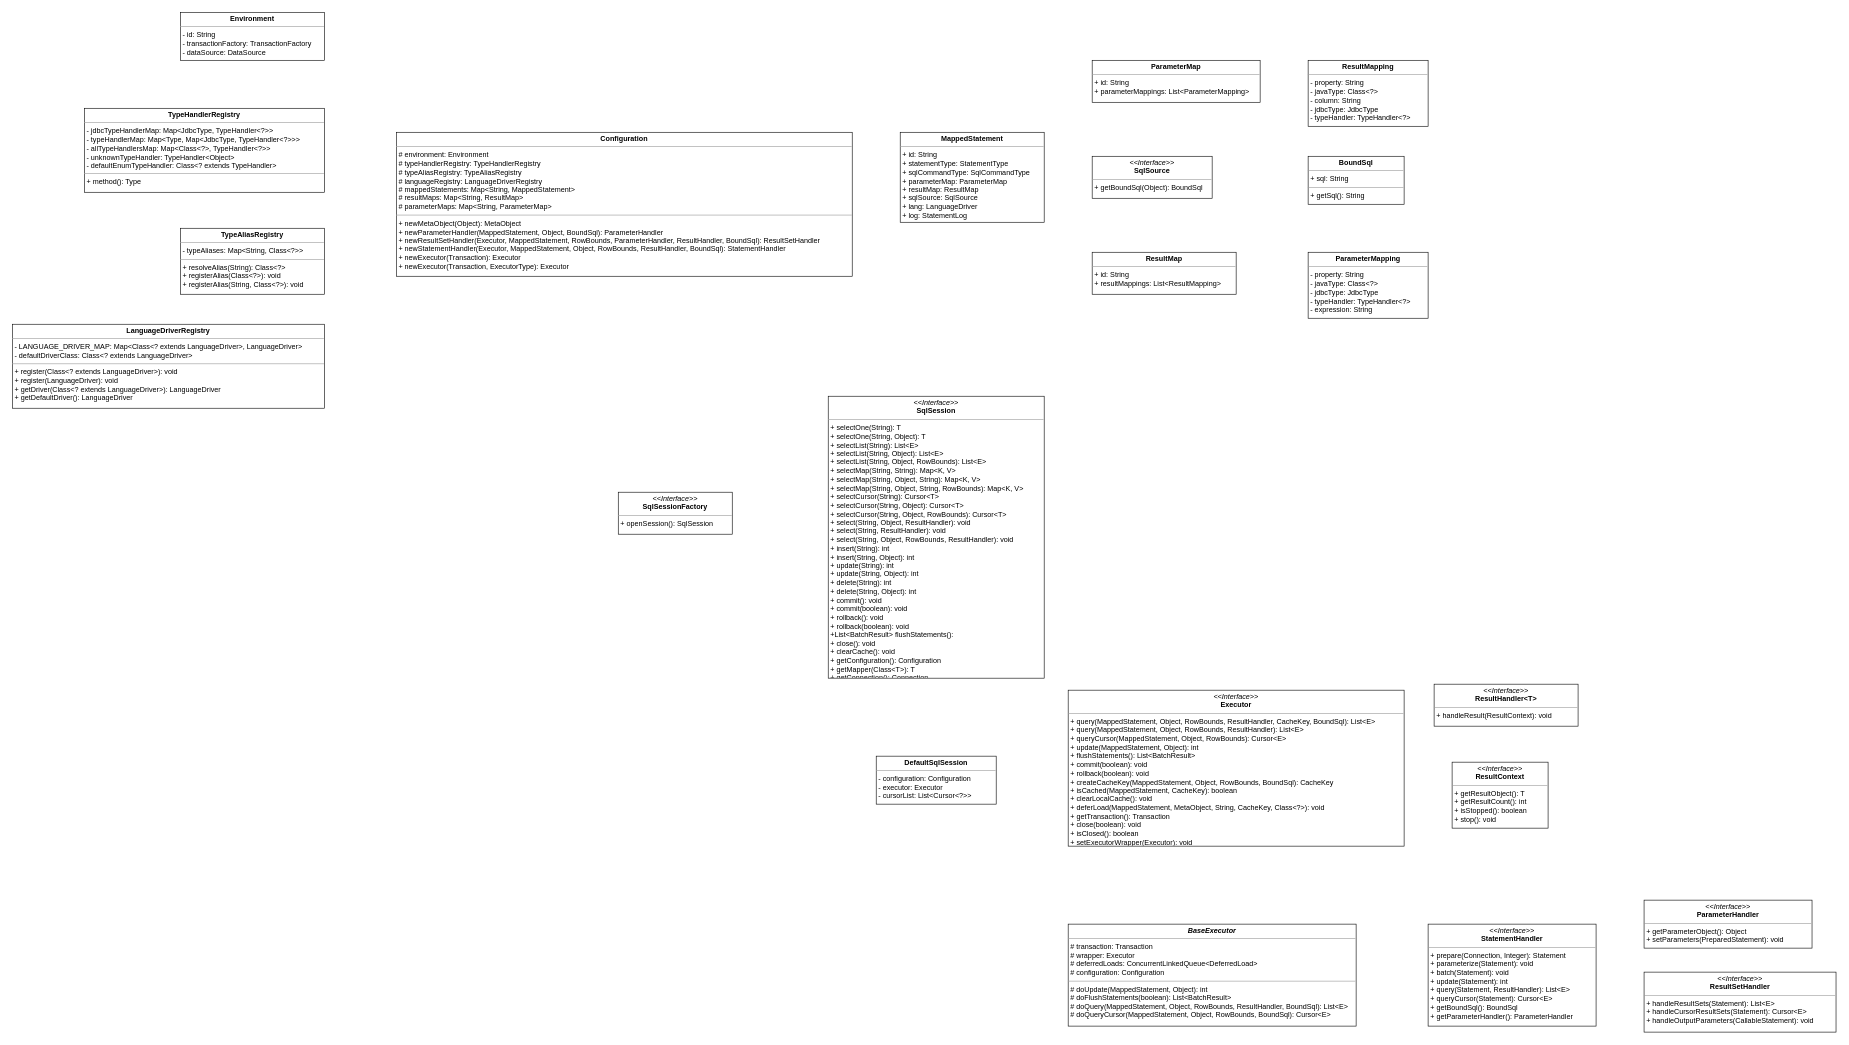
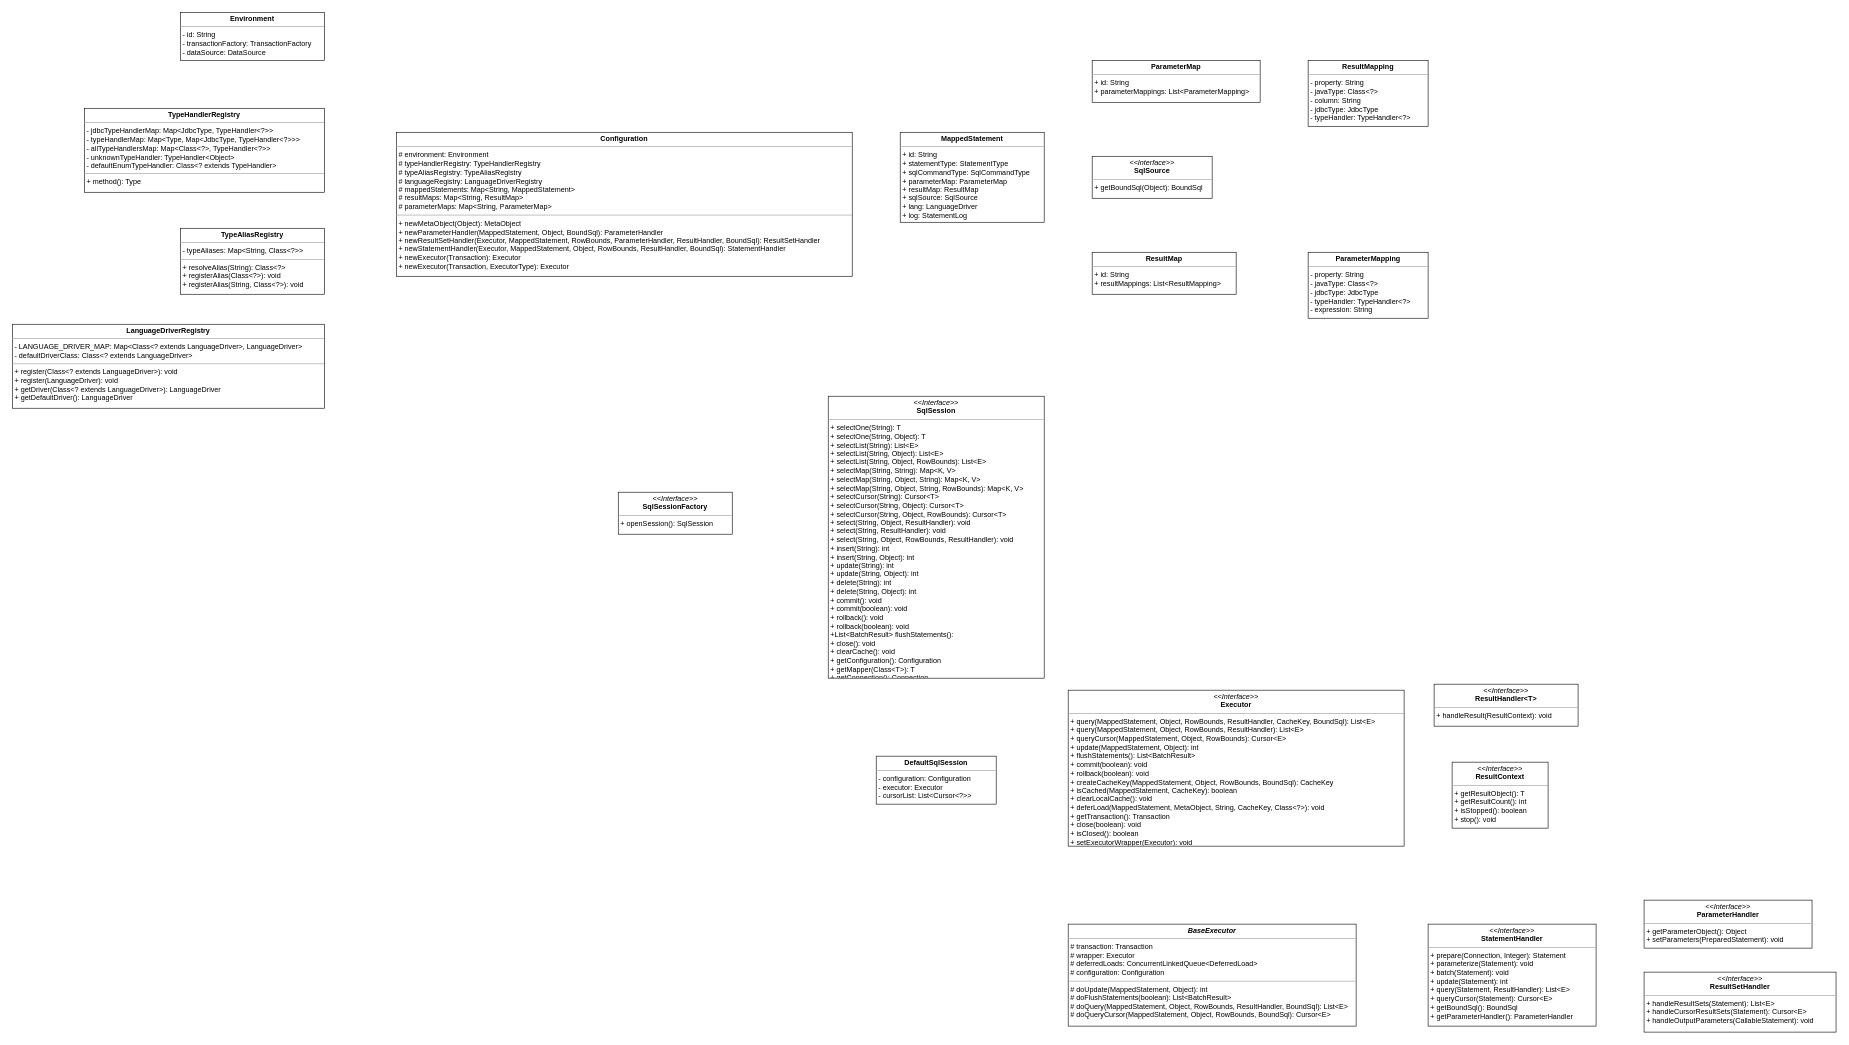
node "BoundSql + sql: String + getSql(): String": removed
